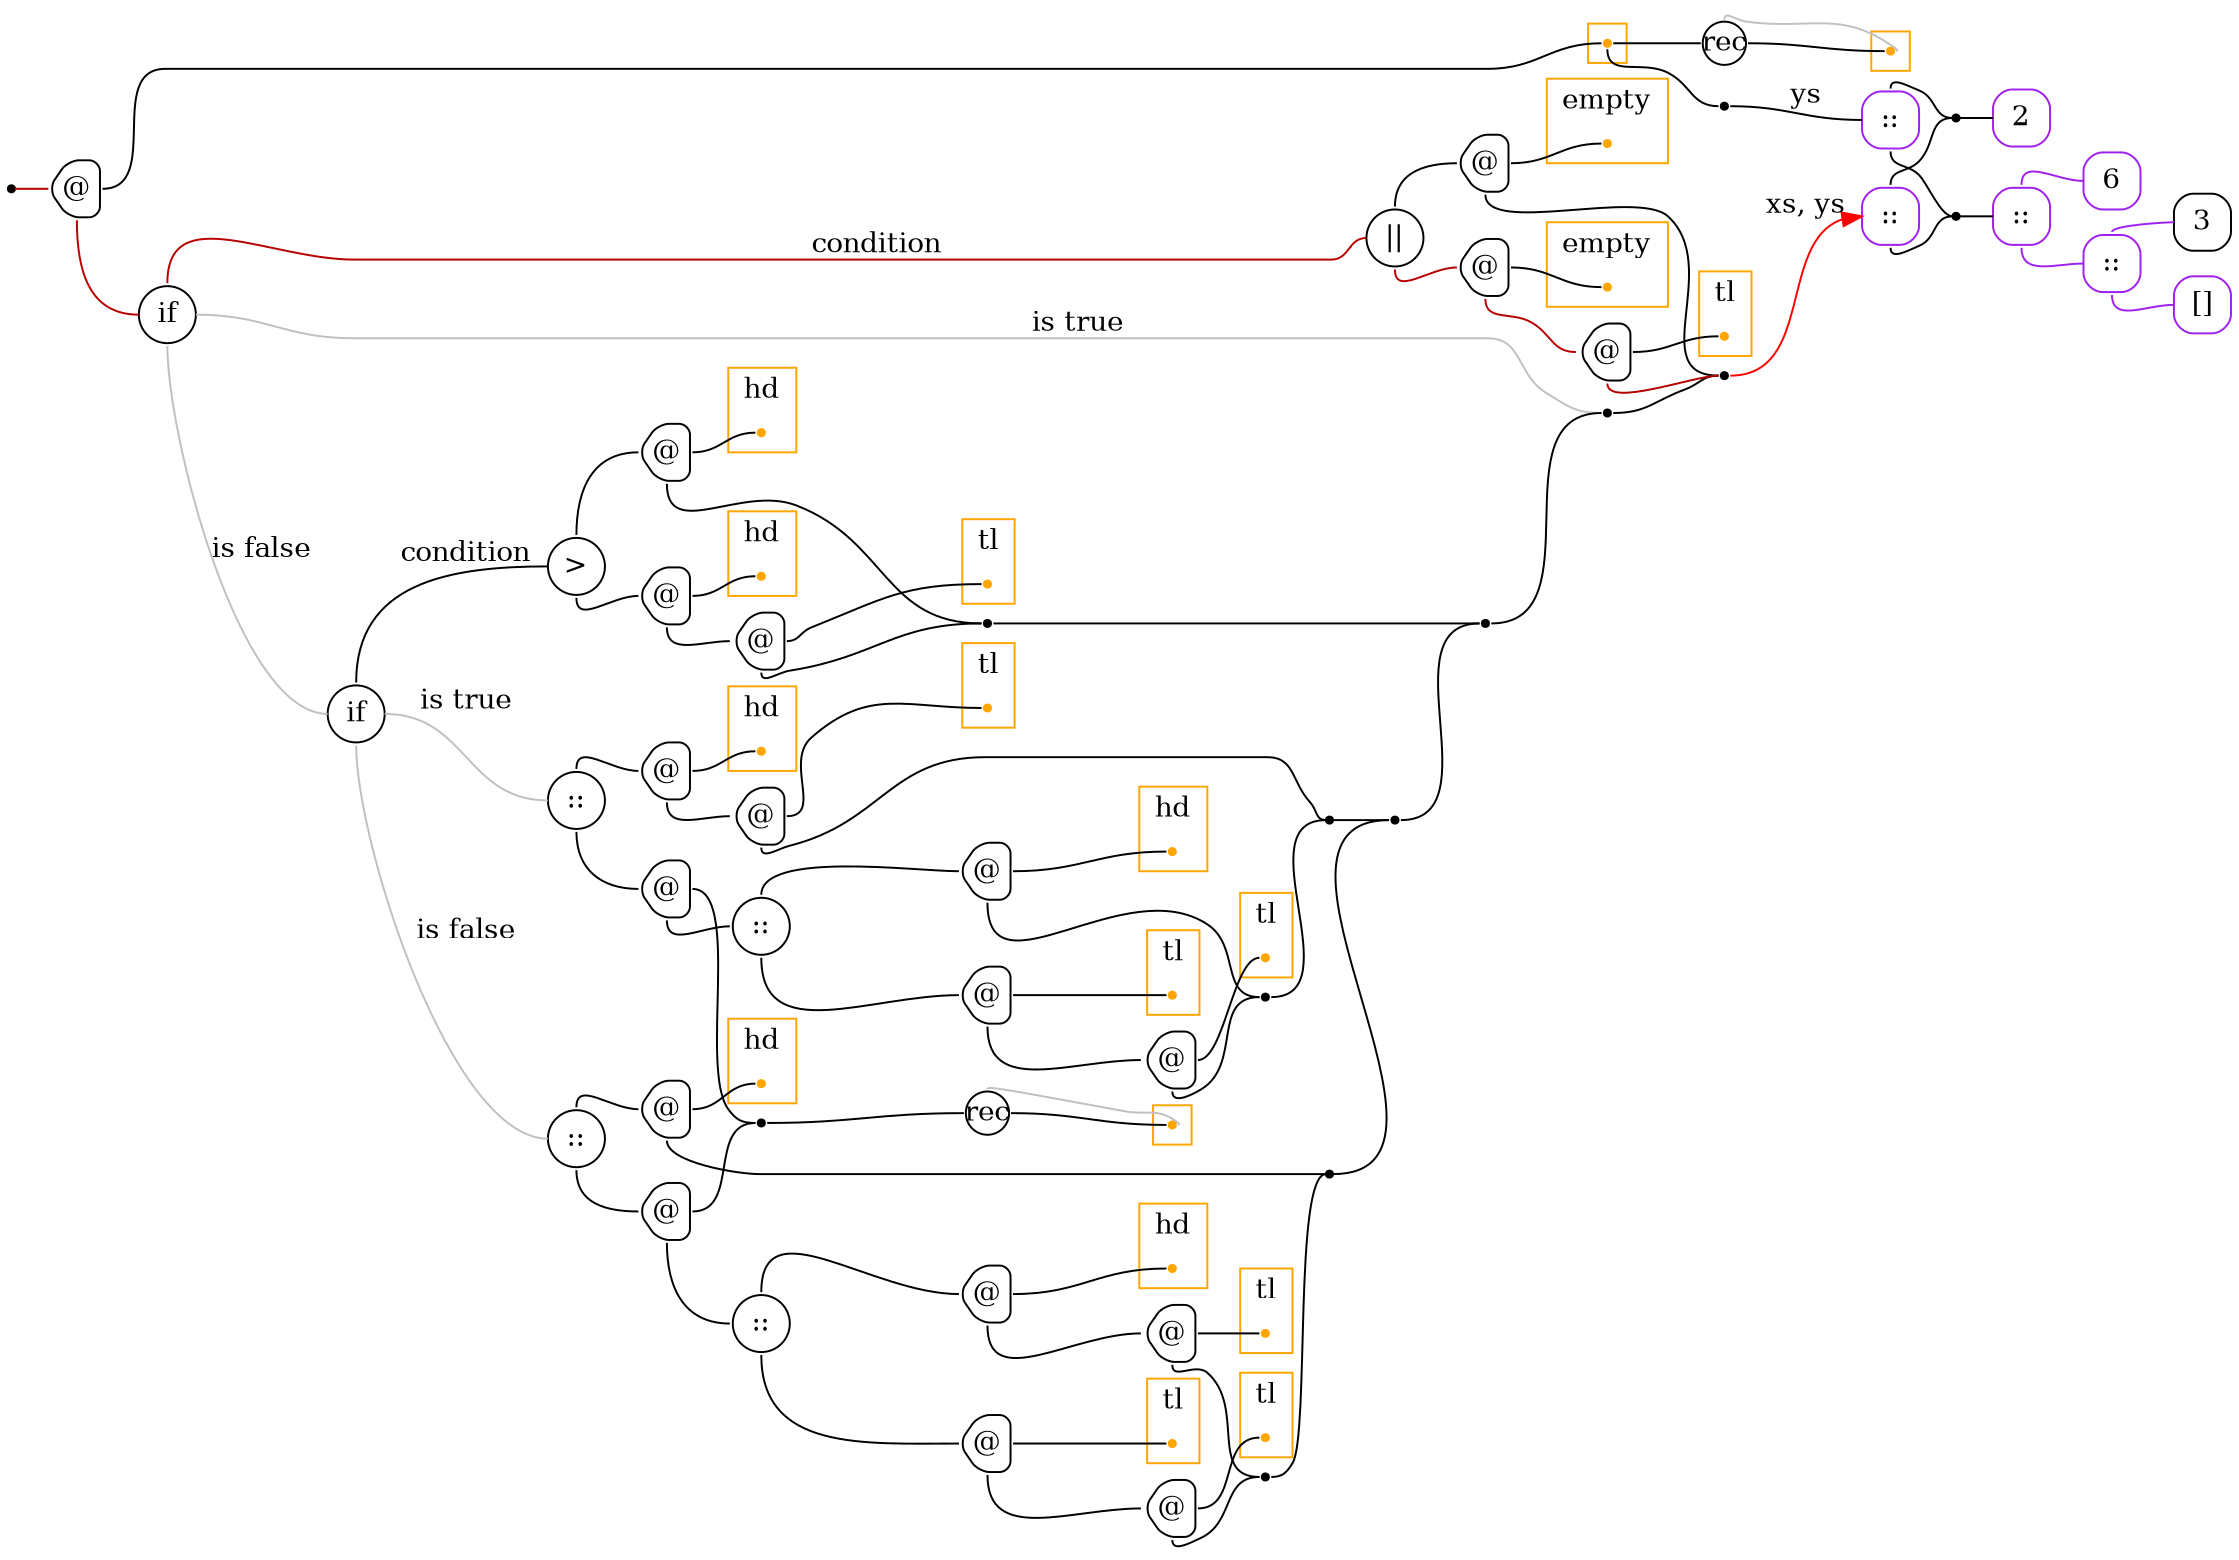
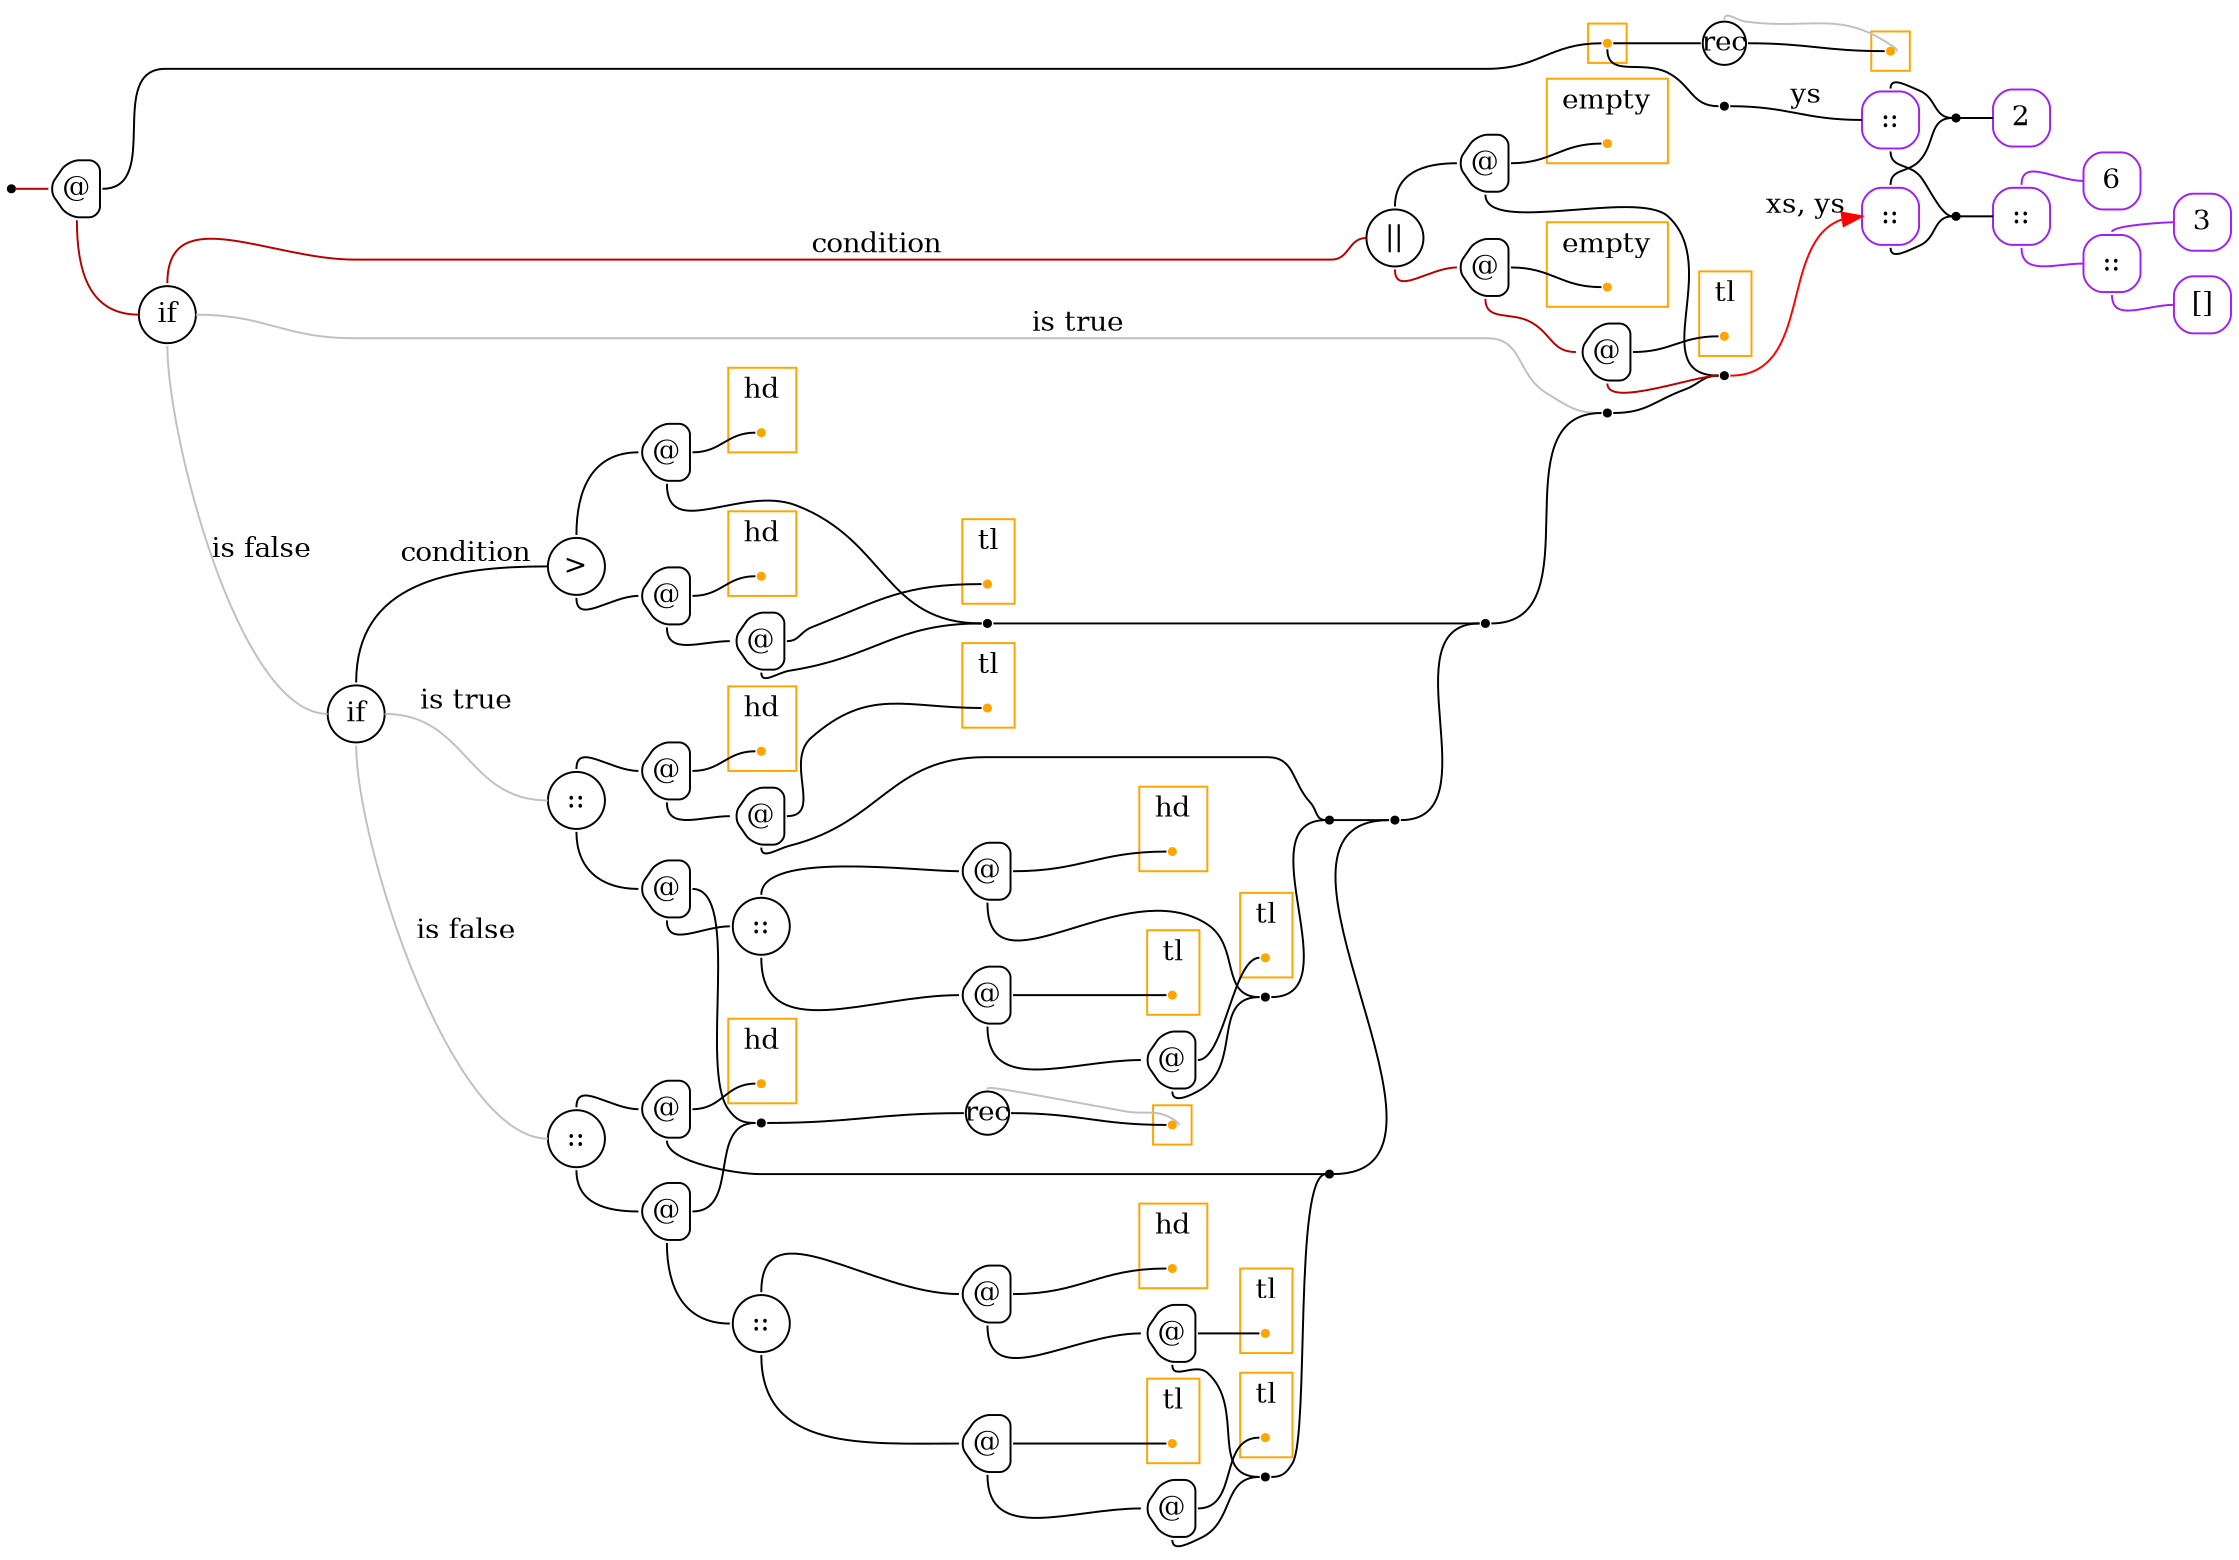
node "3": color #000000 -> purple
